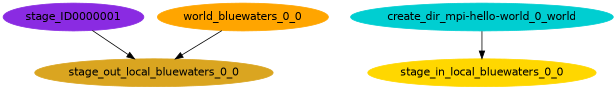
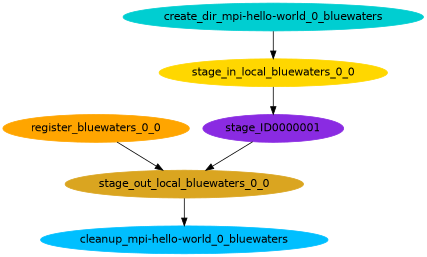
node "world_bluewaters_0_0": label "world_bluewaters_0_0" -> "register_bluewaters_0_0"
node "create_dir_mpi-hello-world_0_world": label "create_dir_mpi-hello-world_0_world" -> "create_dir_mpi-hello-world_0_bluewaters"
edge "stage_in_local_bluewaters_0_0" -> "stage_ID0000001": added
node "cleanup_mpi-hello-world_0_bluewaters": added
